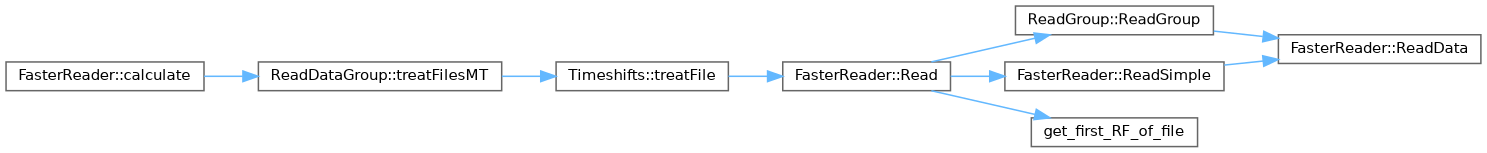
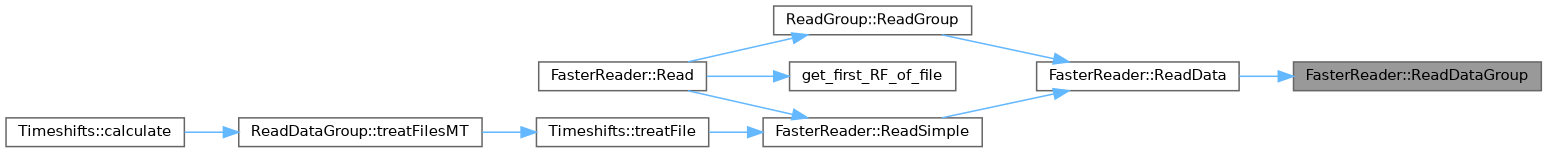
node "FasterReader::calculate": label "FasterReader::calculate" -> "Timeshifts::calculate"
edge "Timeshifts::treatFile" -> "FasterReader::Read": now "Timeshifts::treatFile" -> "FasterReader::ReadSimple"
node "FasterReader::ReadDataGroup": added
